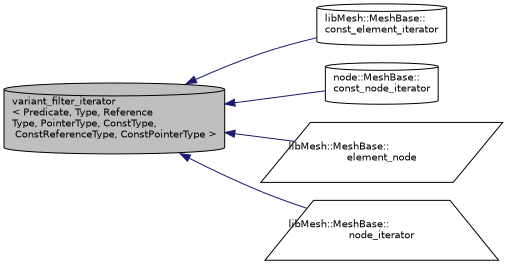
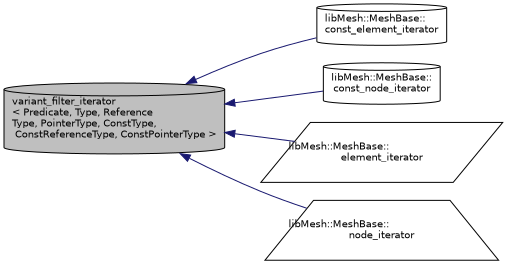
node "node::MeshBase:: const_node_iterator": label "node::MeshBase:: const_node_iterator" -> "libMesh::MeshBase:: const_node_iterator"
node "libMesh::MeshBase:: element_node": label "libMesh::MeshBase:: element_node" -> "libMesh::MeshBase:: element_iterator"
